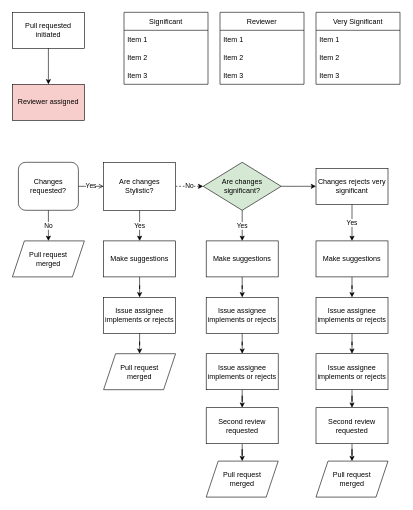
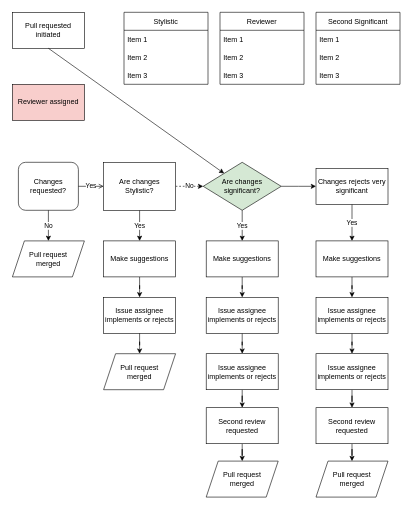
node "Significant": label "Significant" -> "Stylistic"
node "Very Significant": label "Very Significant" -> "Second Significant"
edge "Pull requested initiated" -> "Reviewer assigned": now "Pull requested initiated" -> "Are changes significant?"
